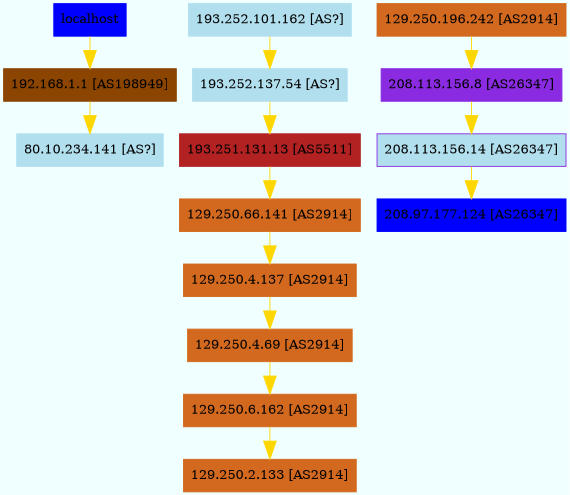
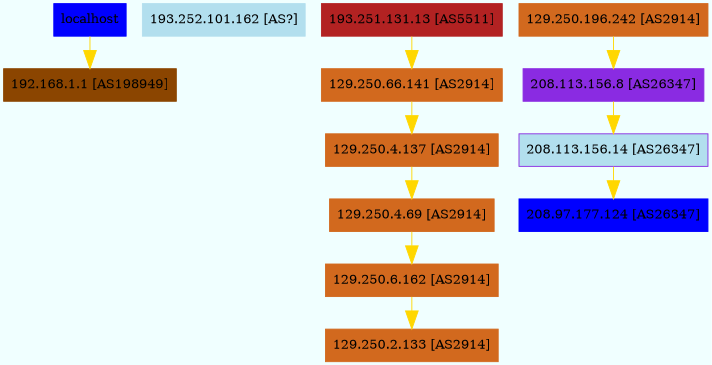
node "193.252.137.54 [AS?]": removed
node "80.10.234.141 [AS?]": removed
